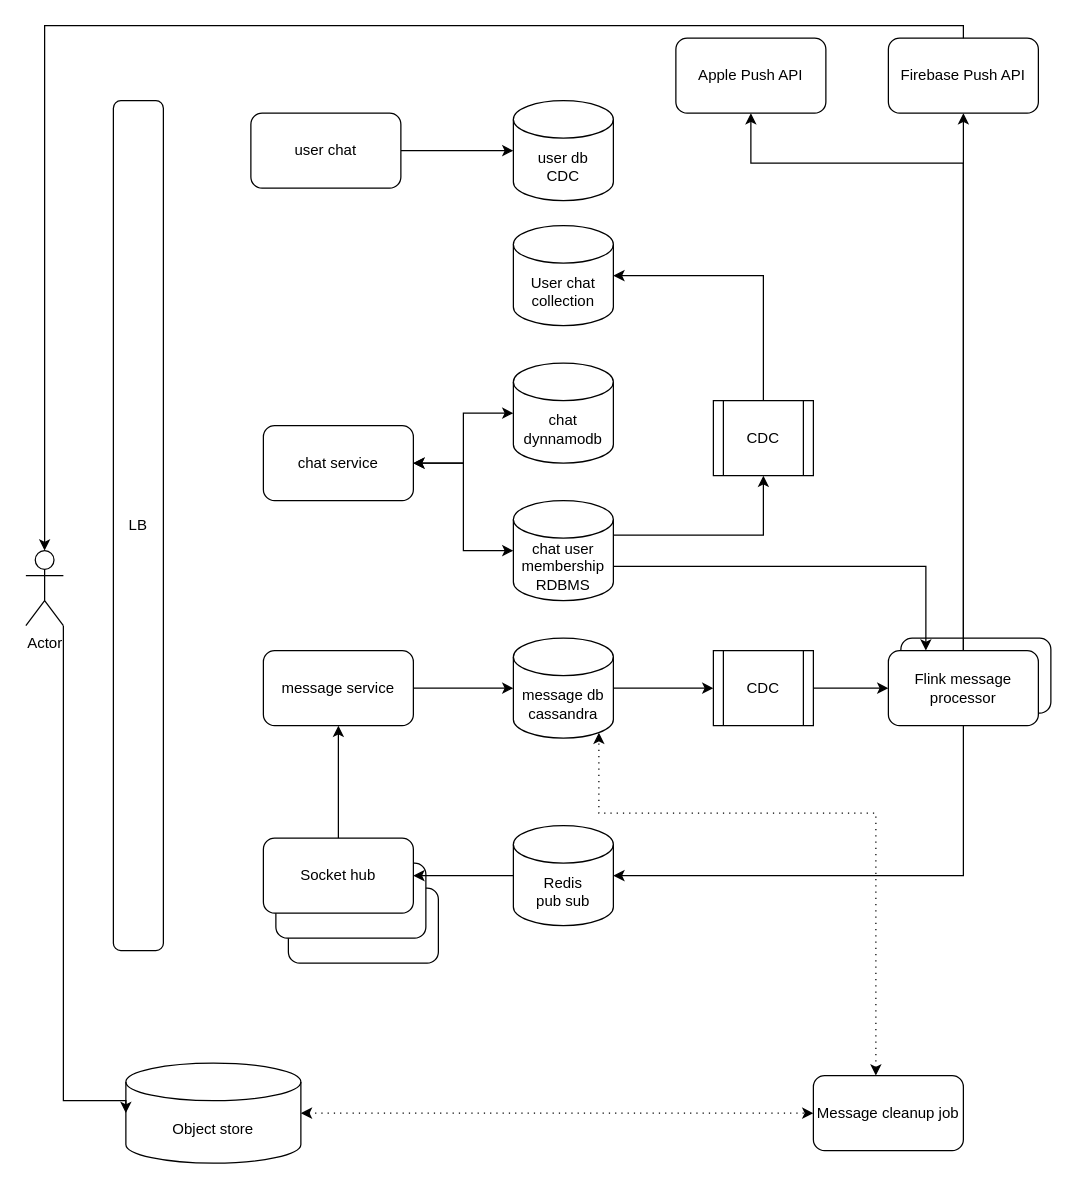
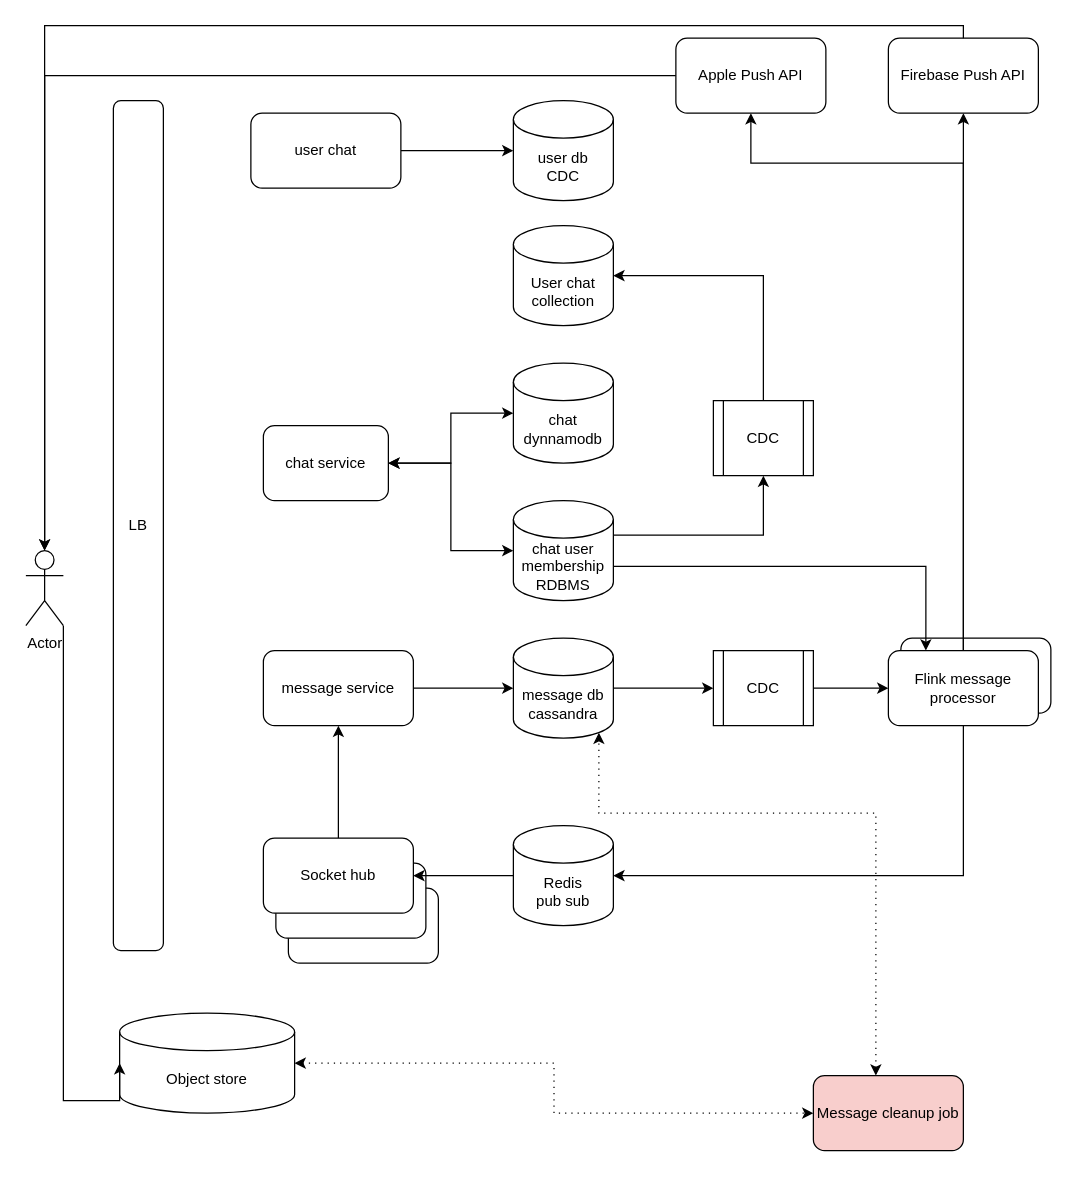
edge "Apple Push API" -> "Actor": added
node "chat service": size 150x75 -> 125x75
node "Object store": moved (213, 1113) -> (207, 1063)
node "Message cleanup job": fillcolor #ffffff -> #f8cecc
